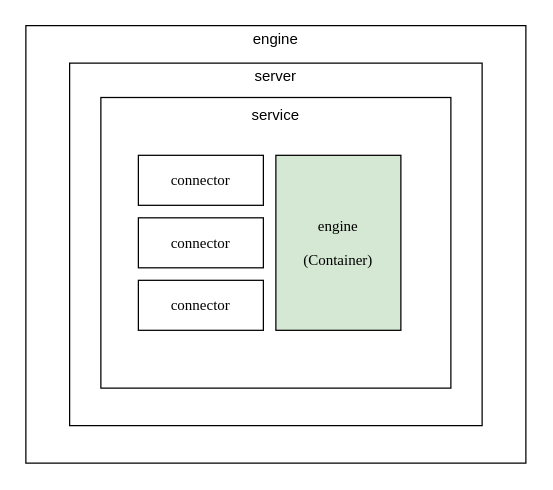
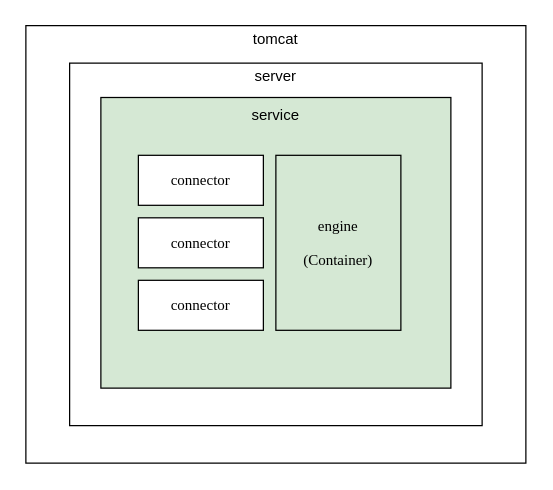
node "engine": label "engine" -> "tomcat"
node "service": fillcolor #ffffff -> #d5e8d4
